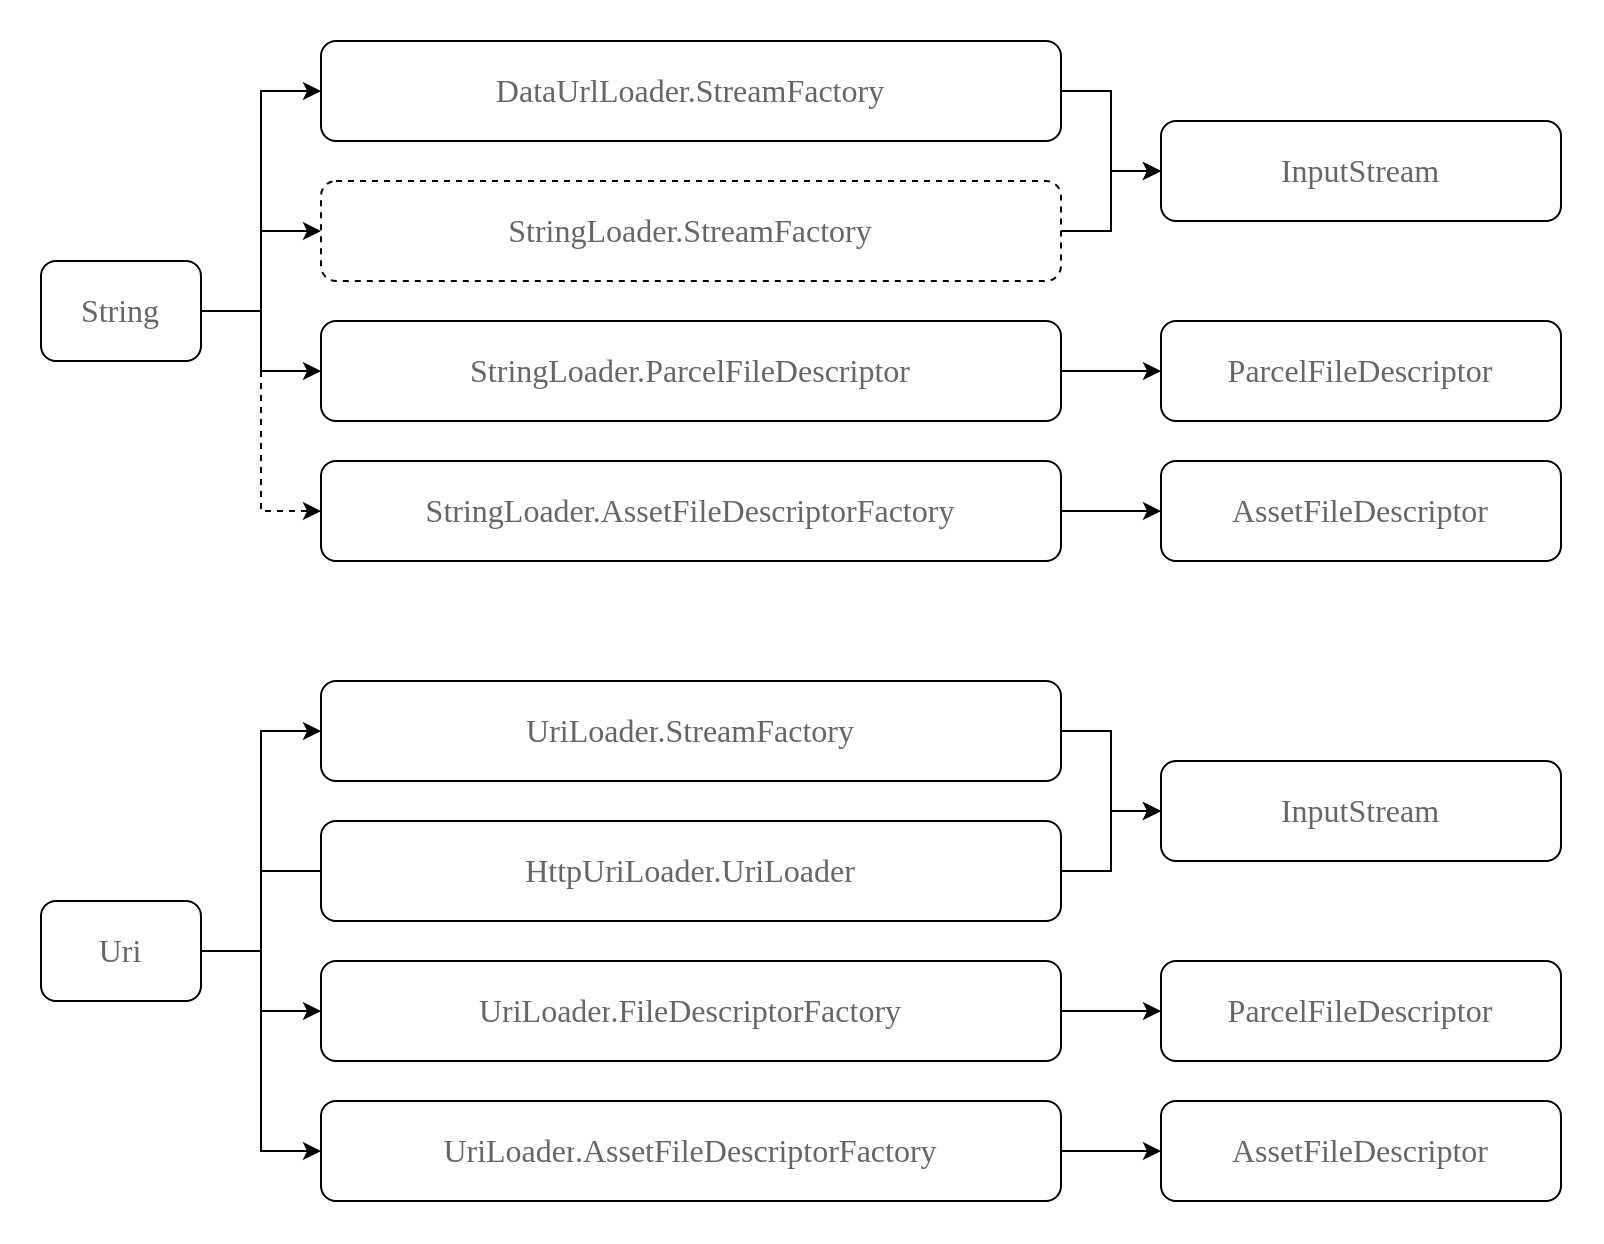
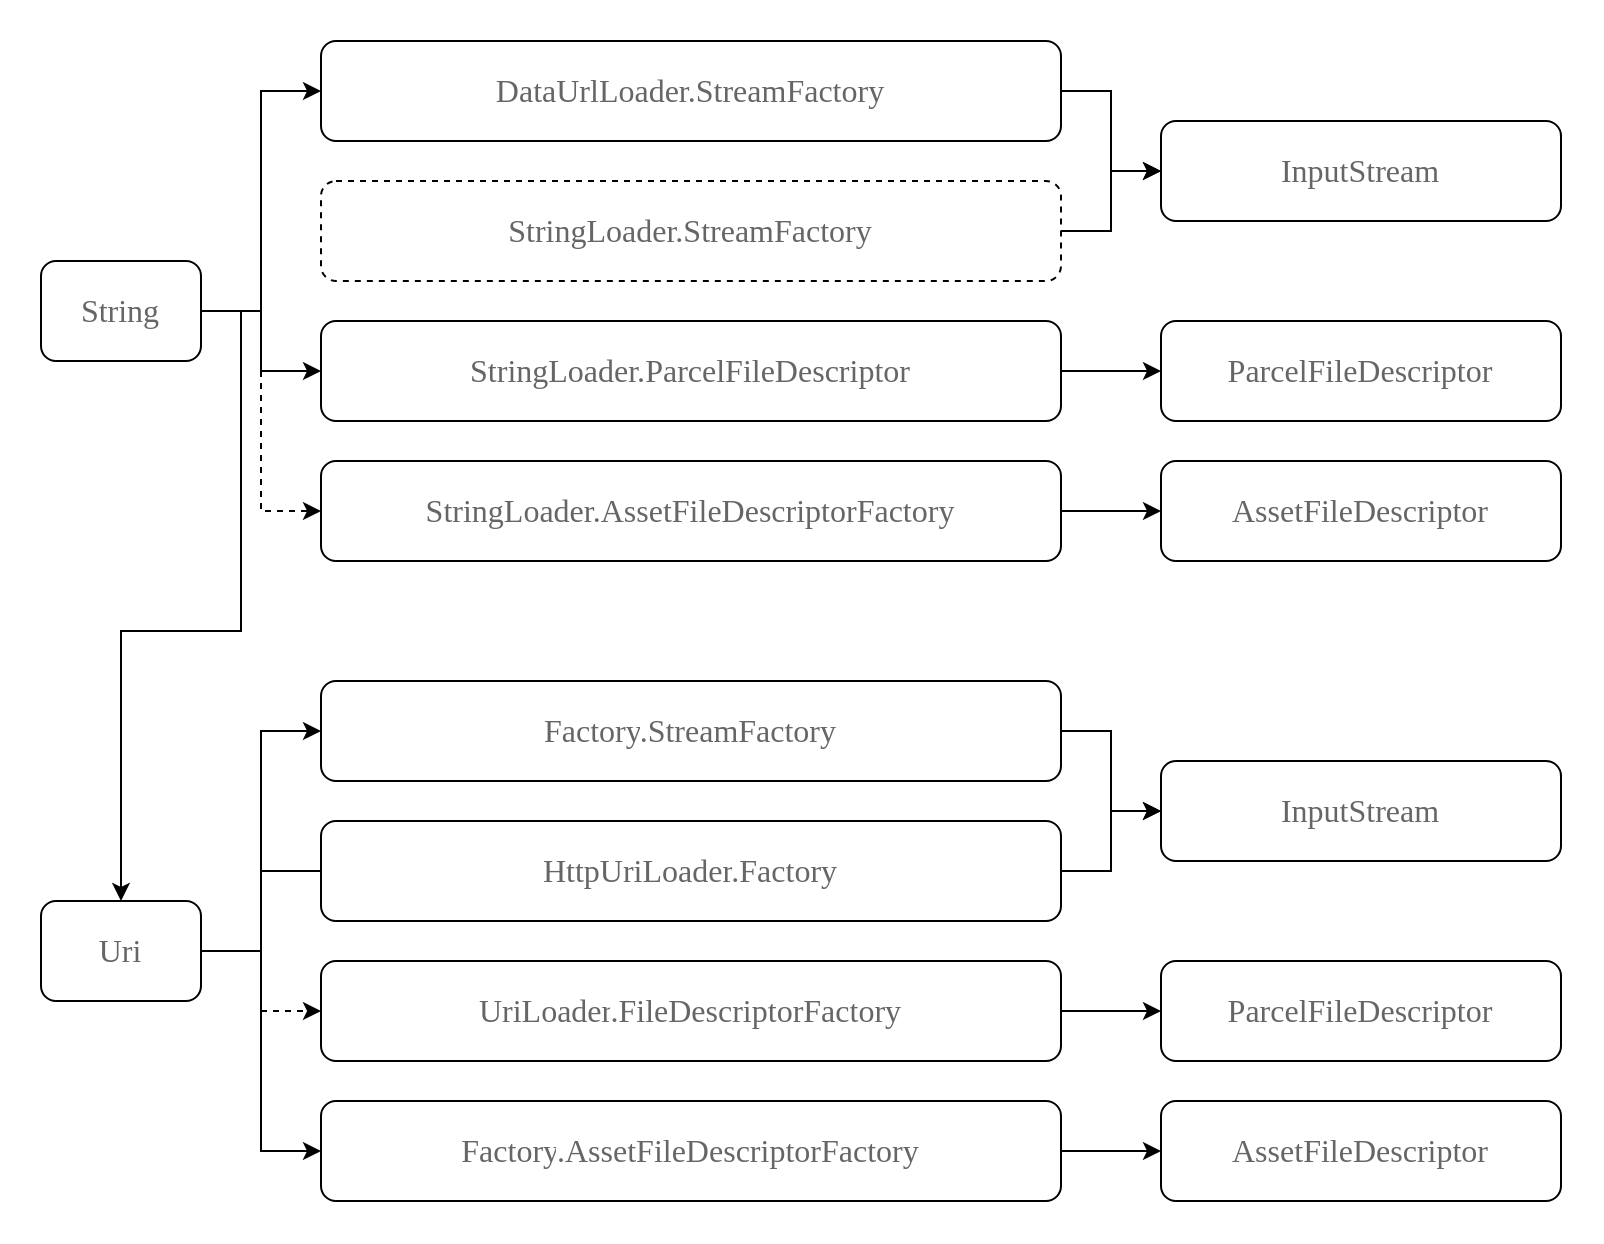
edge "String" -> "StringLoader.StreamFactory": now "String" -> "Uri"
node "UriLoader.StreamFactory": label "UriLoader.StreamFactory" -> "Factory.StreamFactory"
node "HttpUriLoader.UriLoader": label "HttpUriLoader.UriLoader" -> "HttpUriLoader.Factory"
edge "Uri" -> "UriLoader.FileDescriptorFactory": style solid -> dashed
node "UriLoader.AssetFileDescriptorFactory": label "UriLoader.AssetFileDescriptorFactory" -> "Factory.AssetFileDescriptorFactory"
